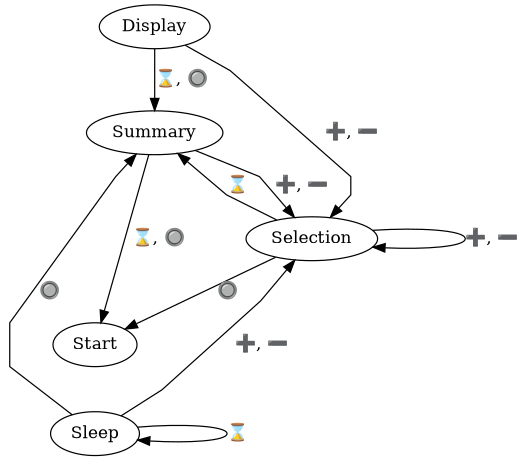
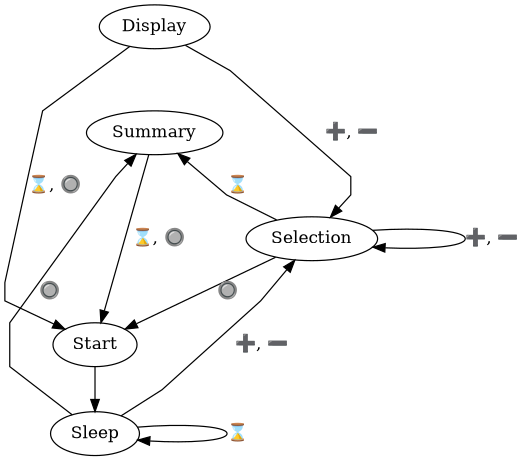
edge "Display" -> "Summary": now "Display" -> "Start"
edge "Summary" -> "Selection": removed, label "➕, ➖"
edge "Start" -> "Sleep": added
